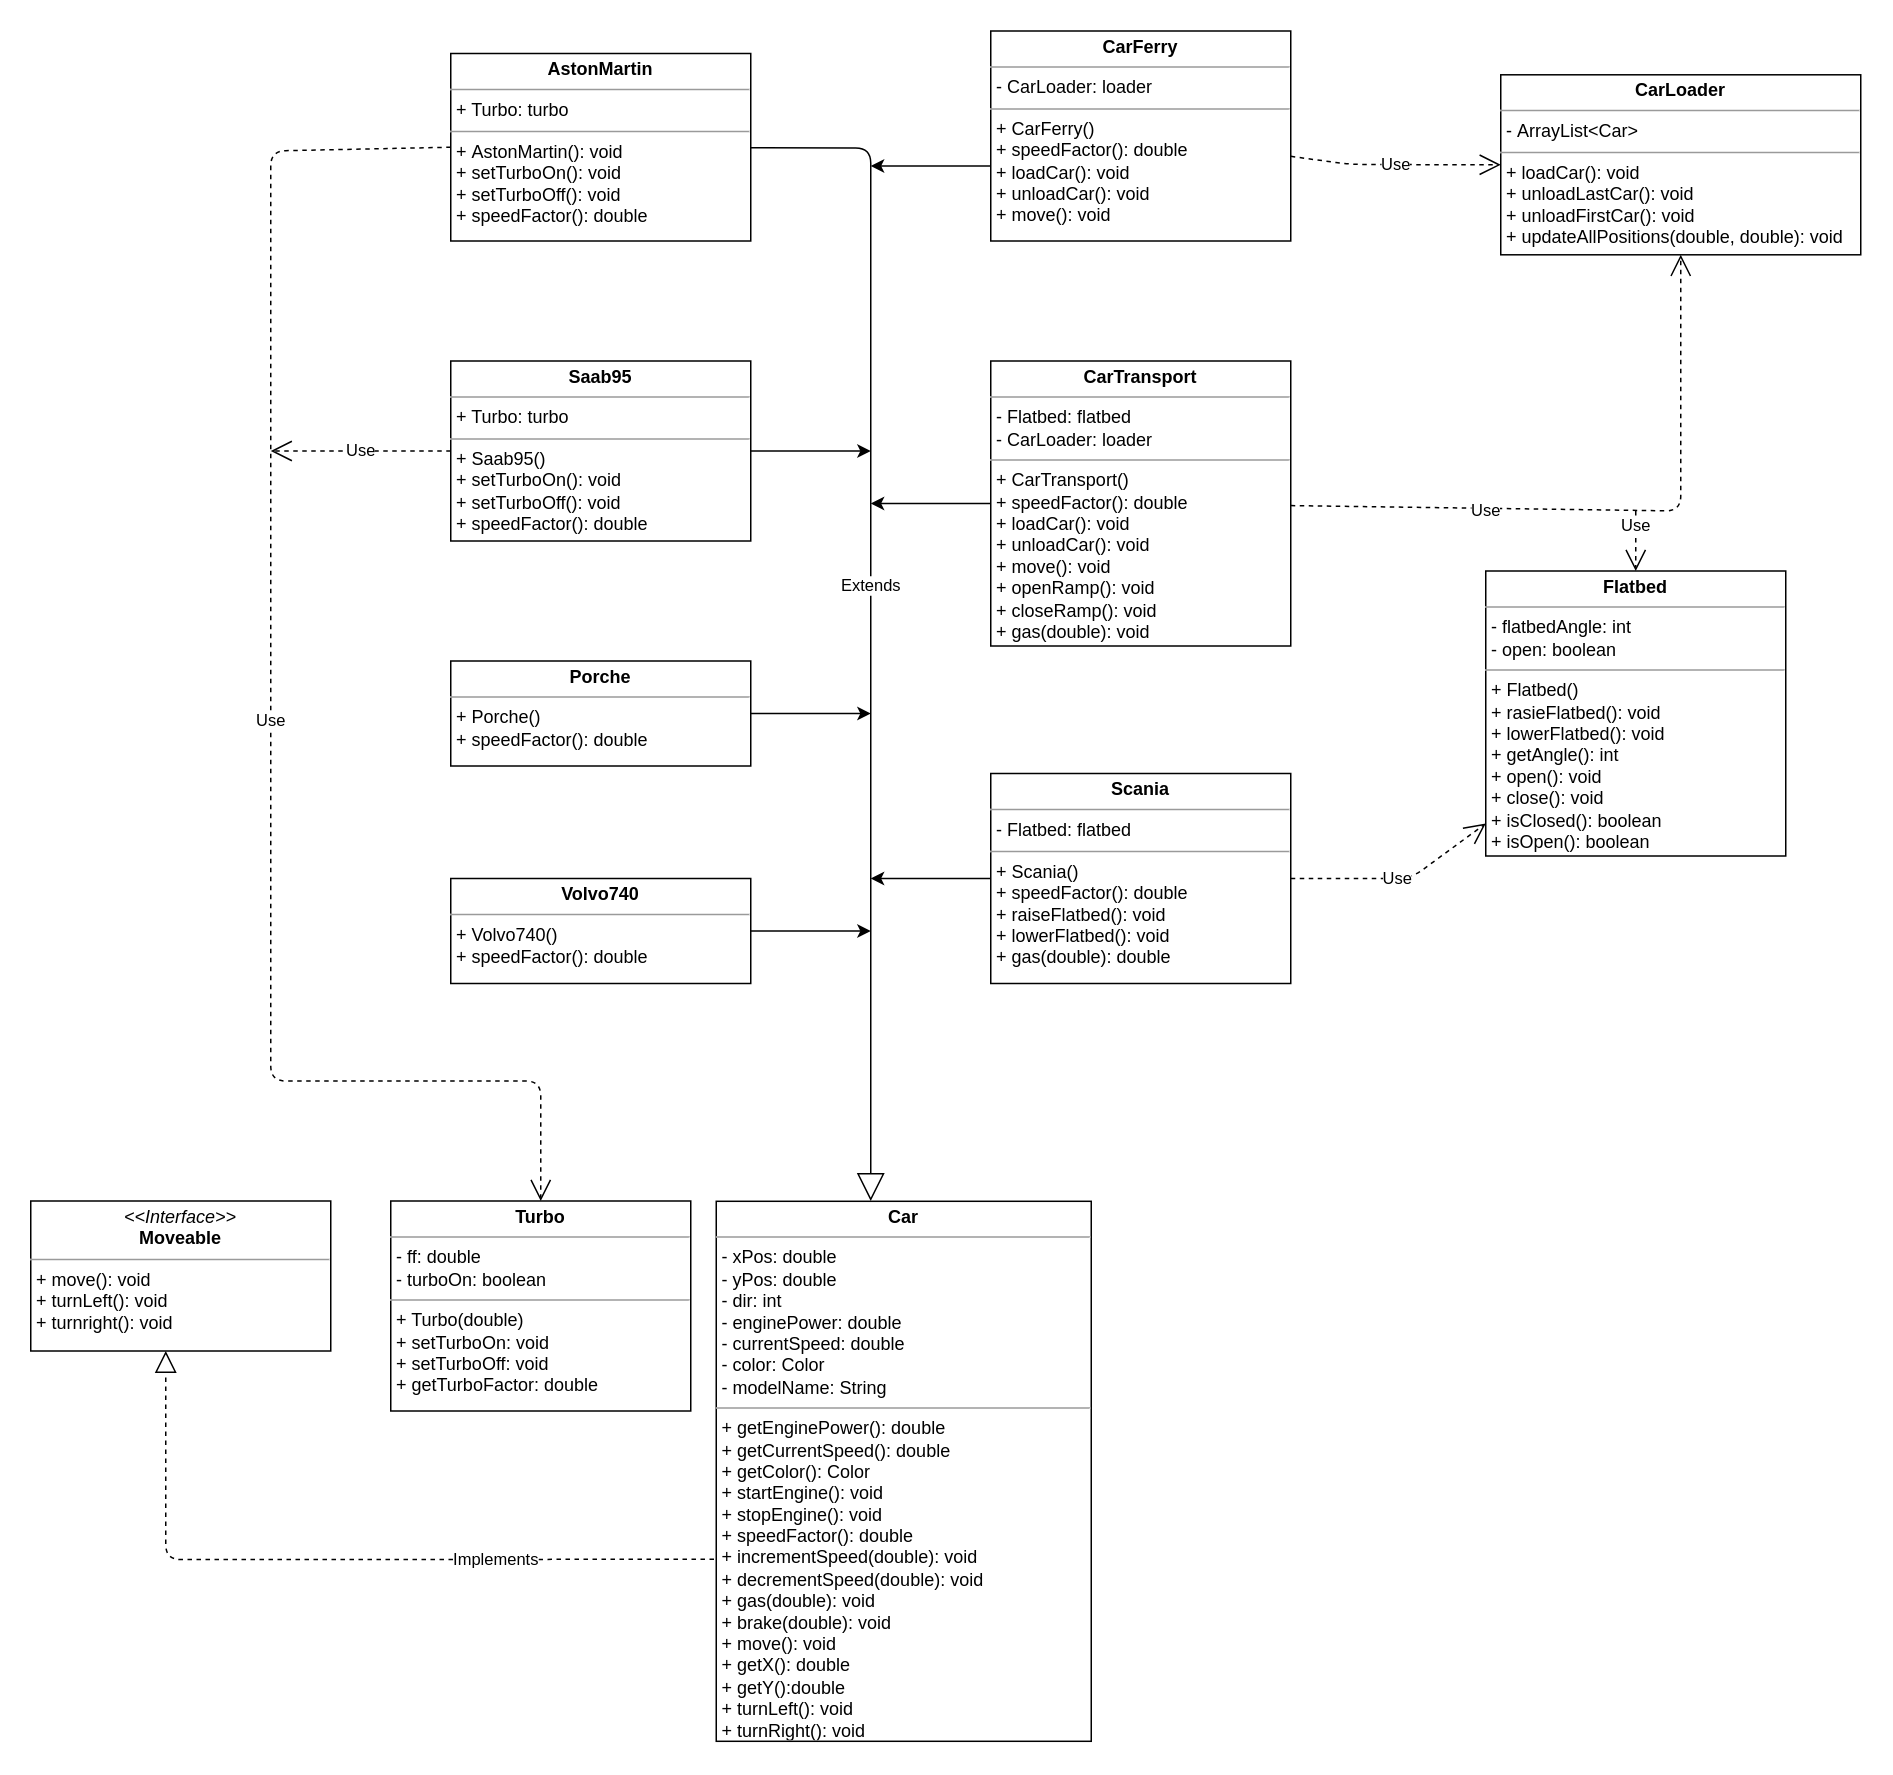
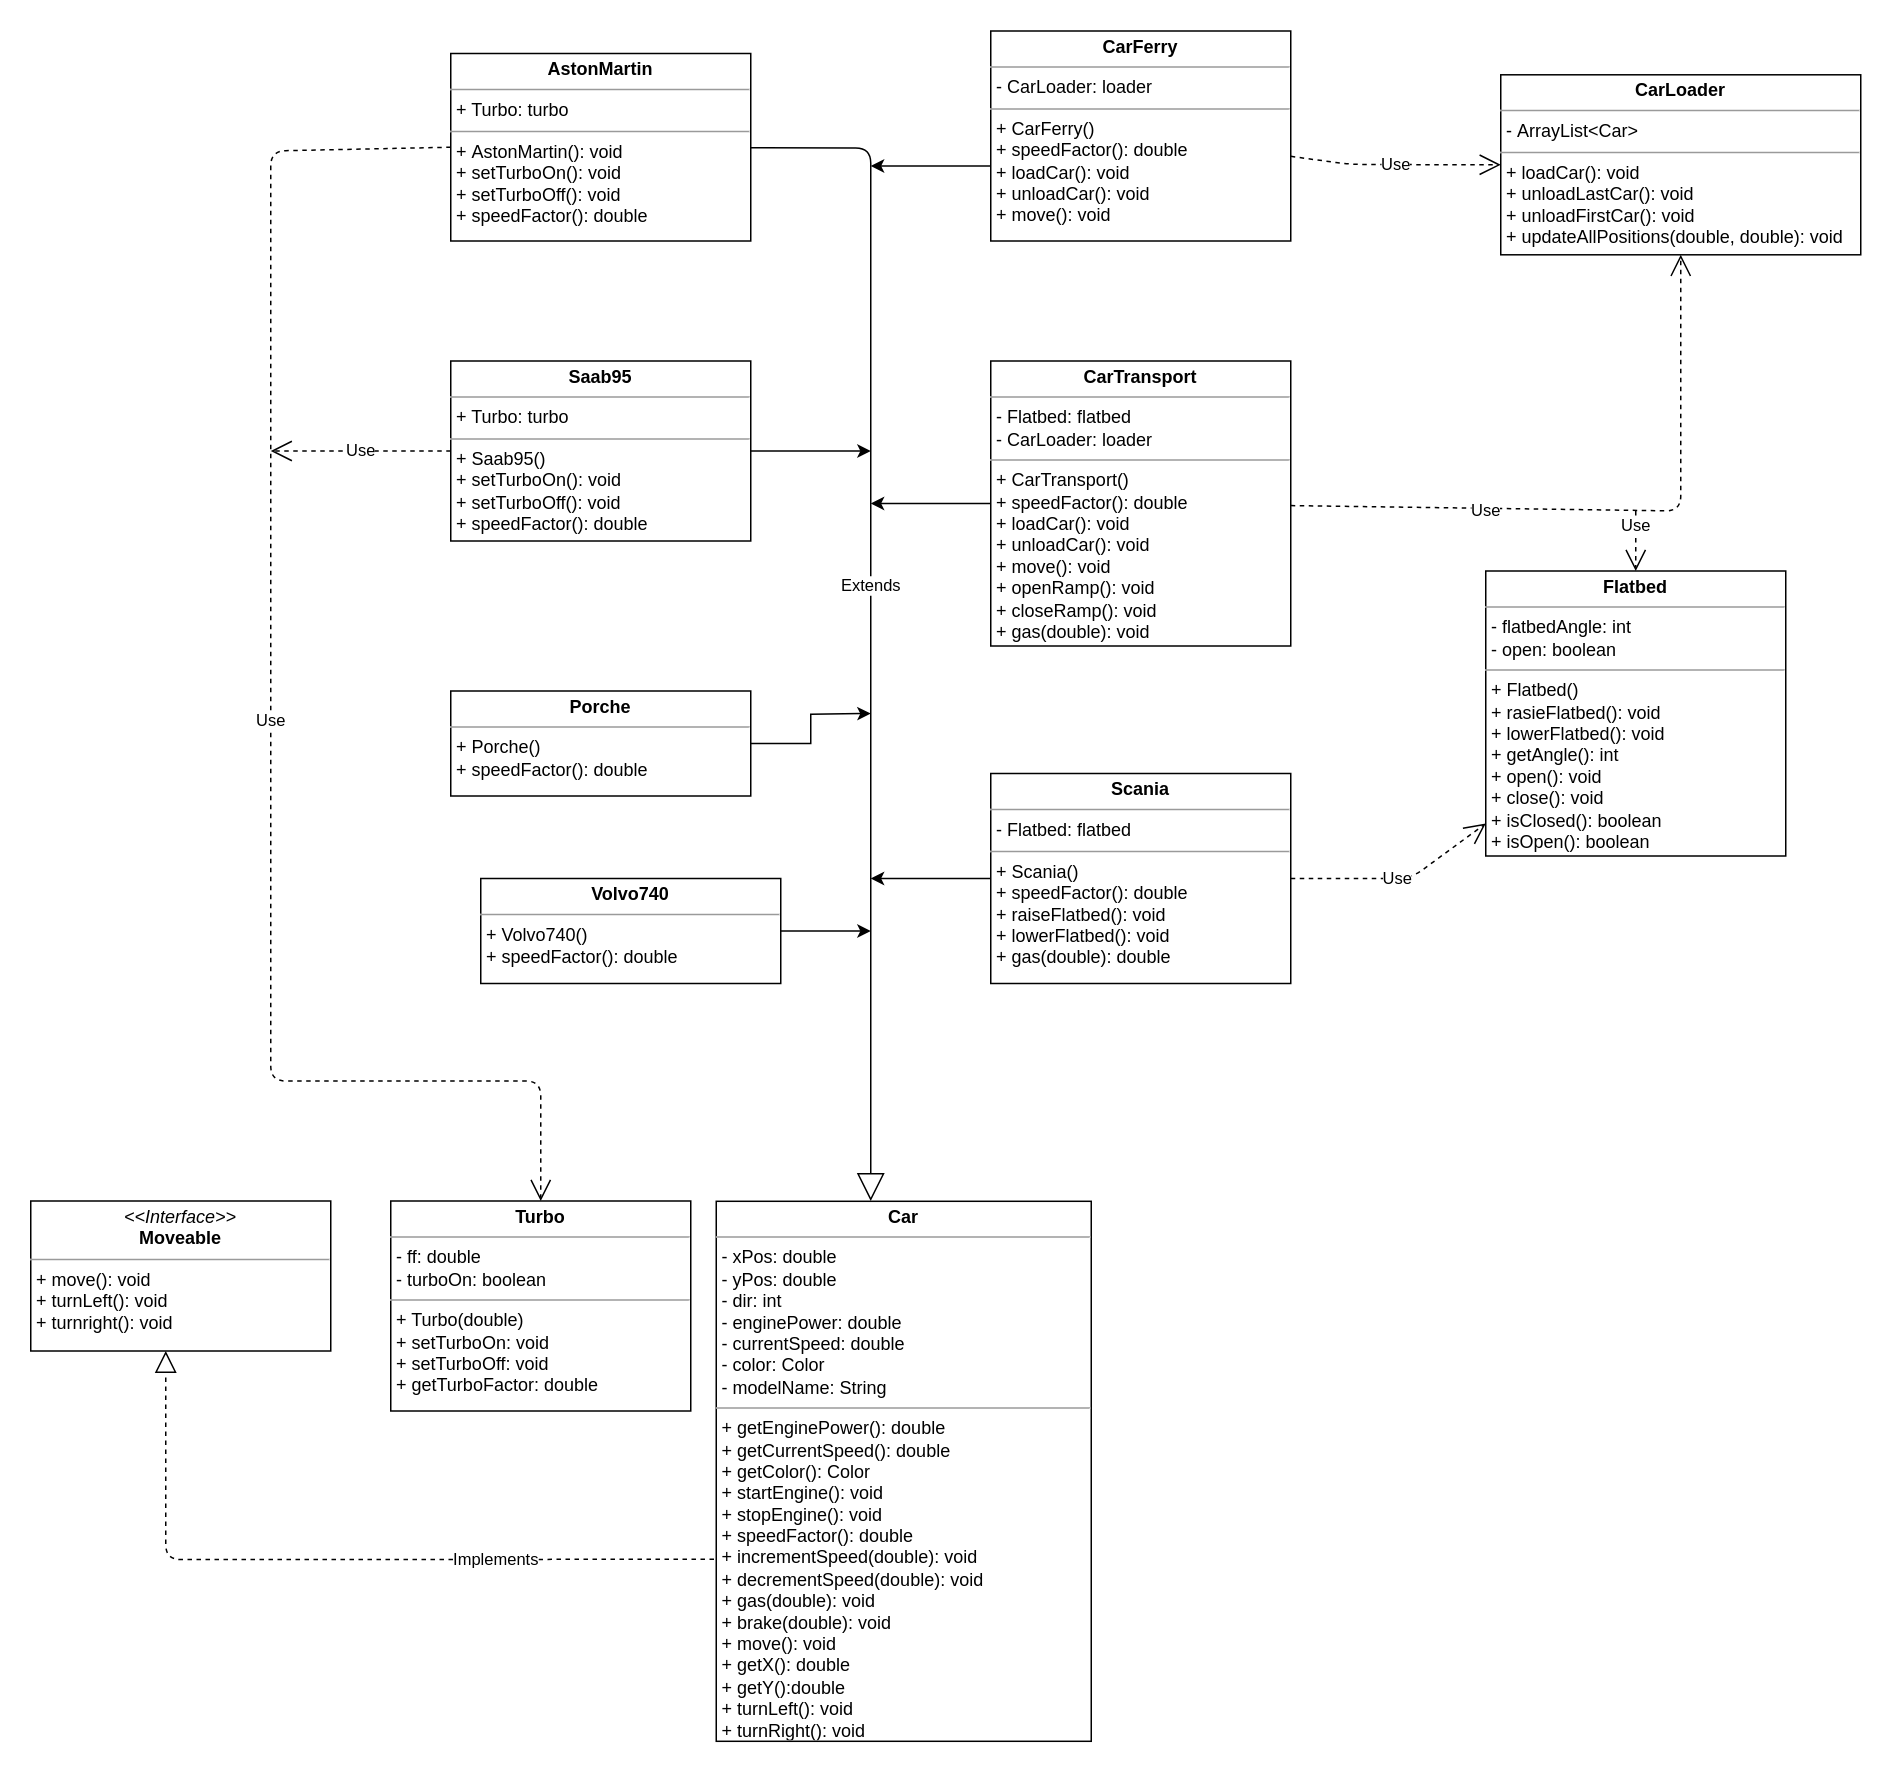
node "Porche + Porche() + speedFactor(): double": moved (601, 713) -> (601, 743)
node "Volvo740 + Volvo740() + speedFactor(): double": moved (601, 931) -> (631, 931)
